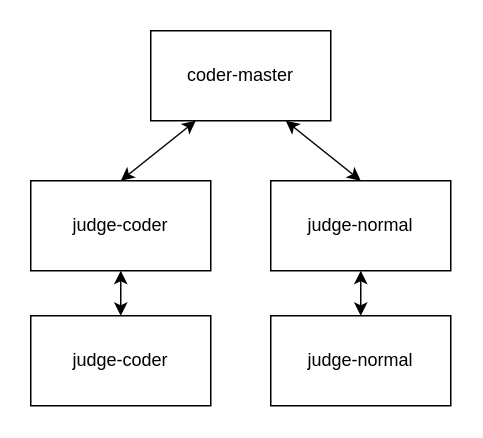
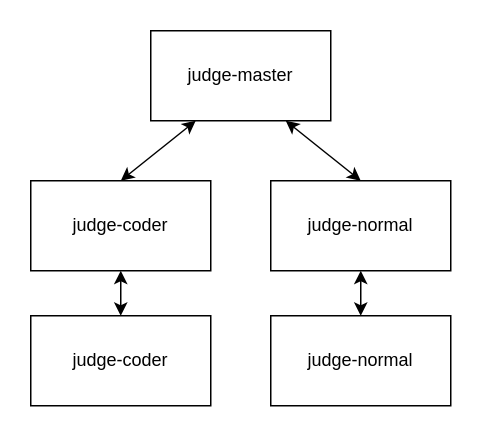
node "coder-master": label "coder-master" -> "judge-master"
